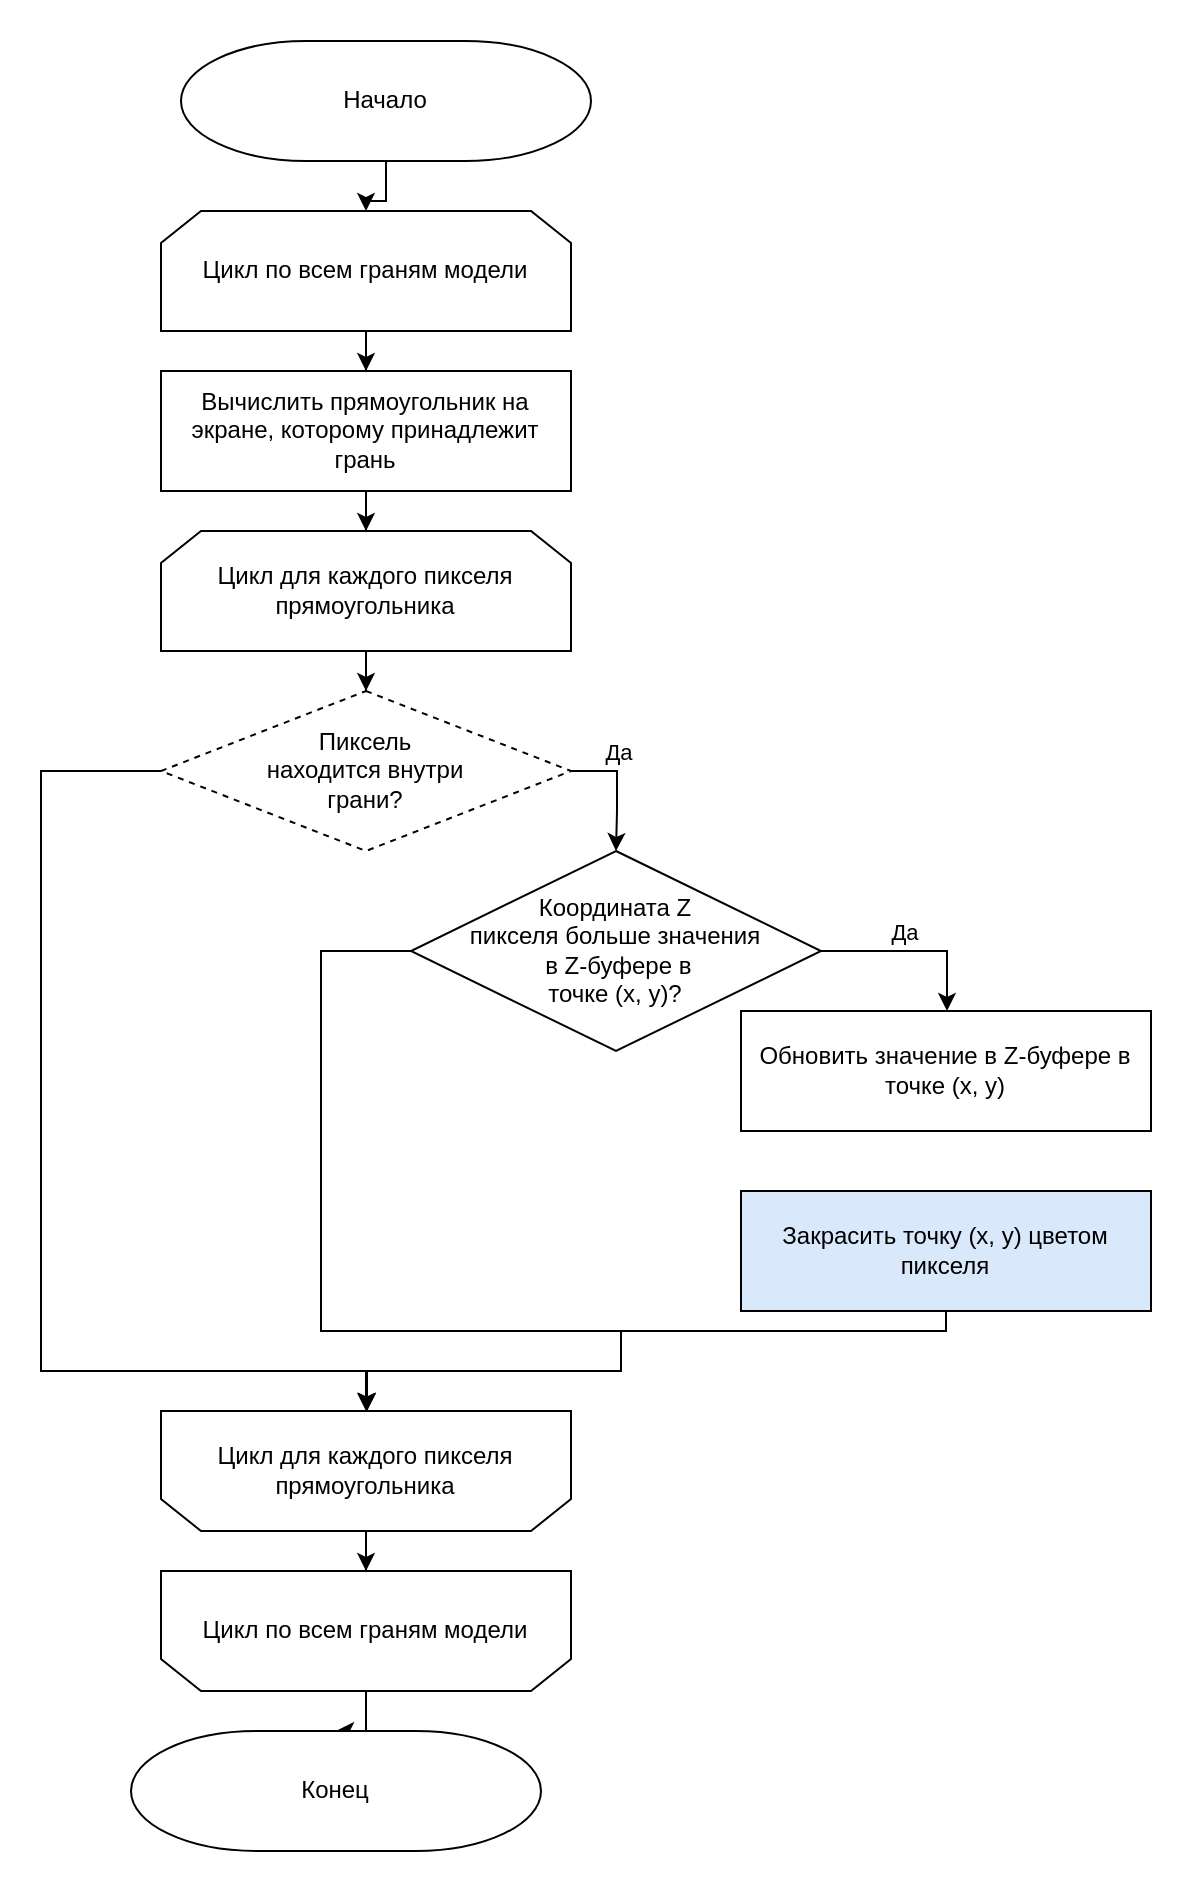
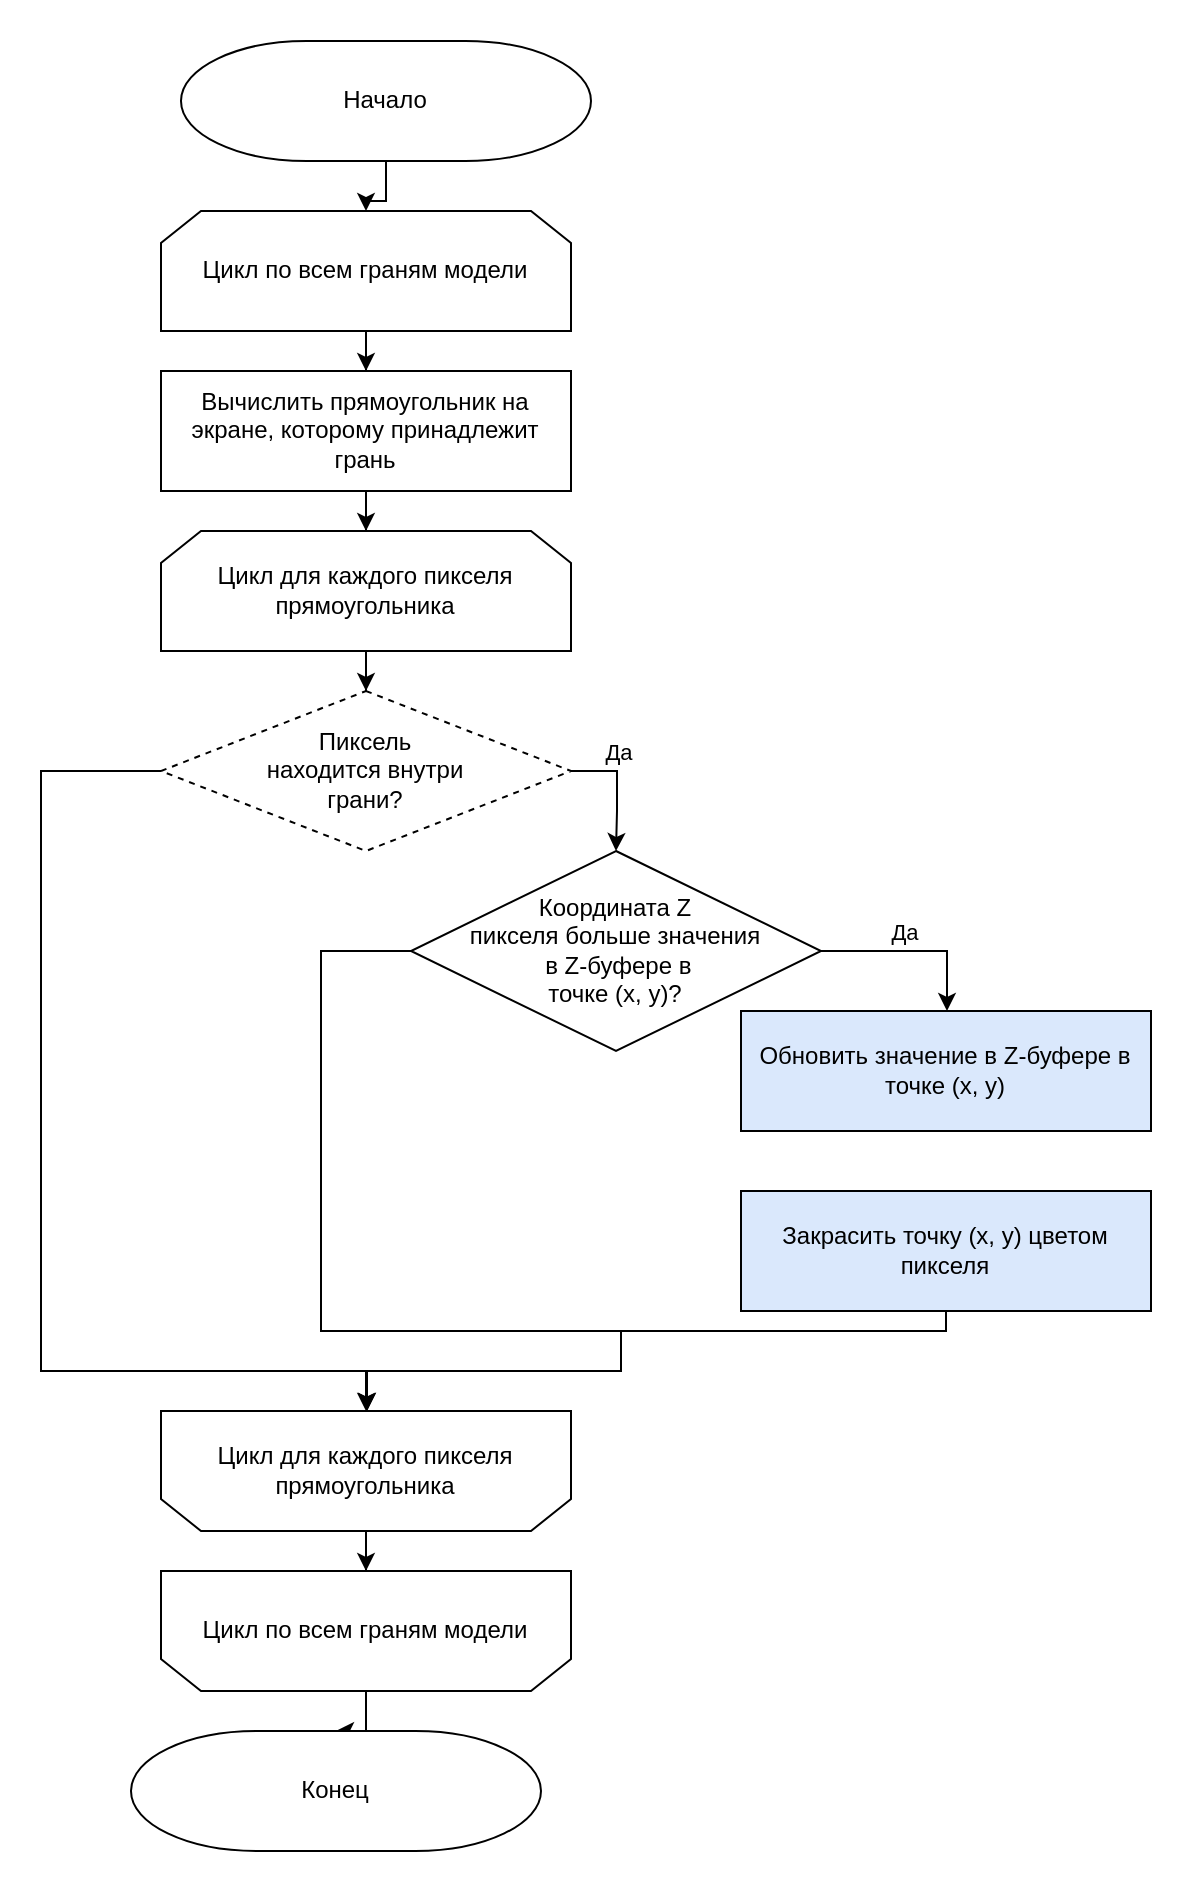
node "Обновить значение в Z-буфере в точке (x, y)": fillcolor #ffffff -> #dae8fc
